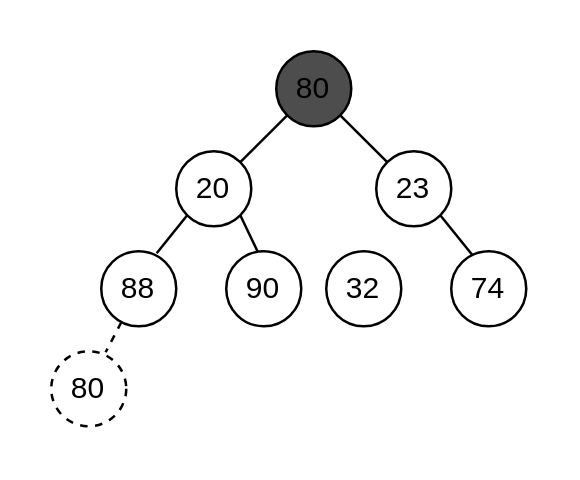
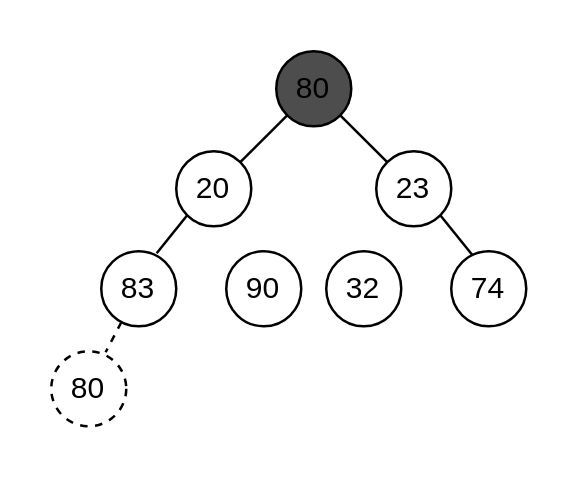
edge "20" -- "90": removed
node "88": label "88" -> "83"
